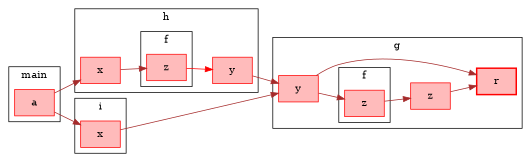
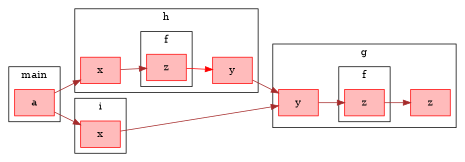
node "r": removed
